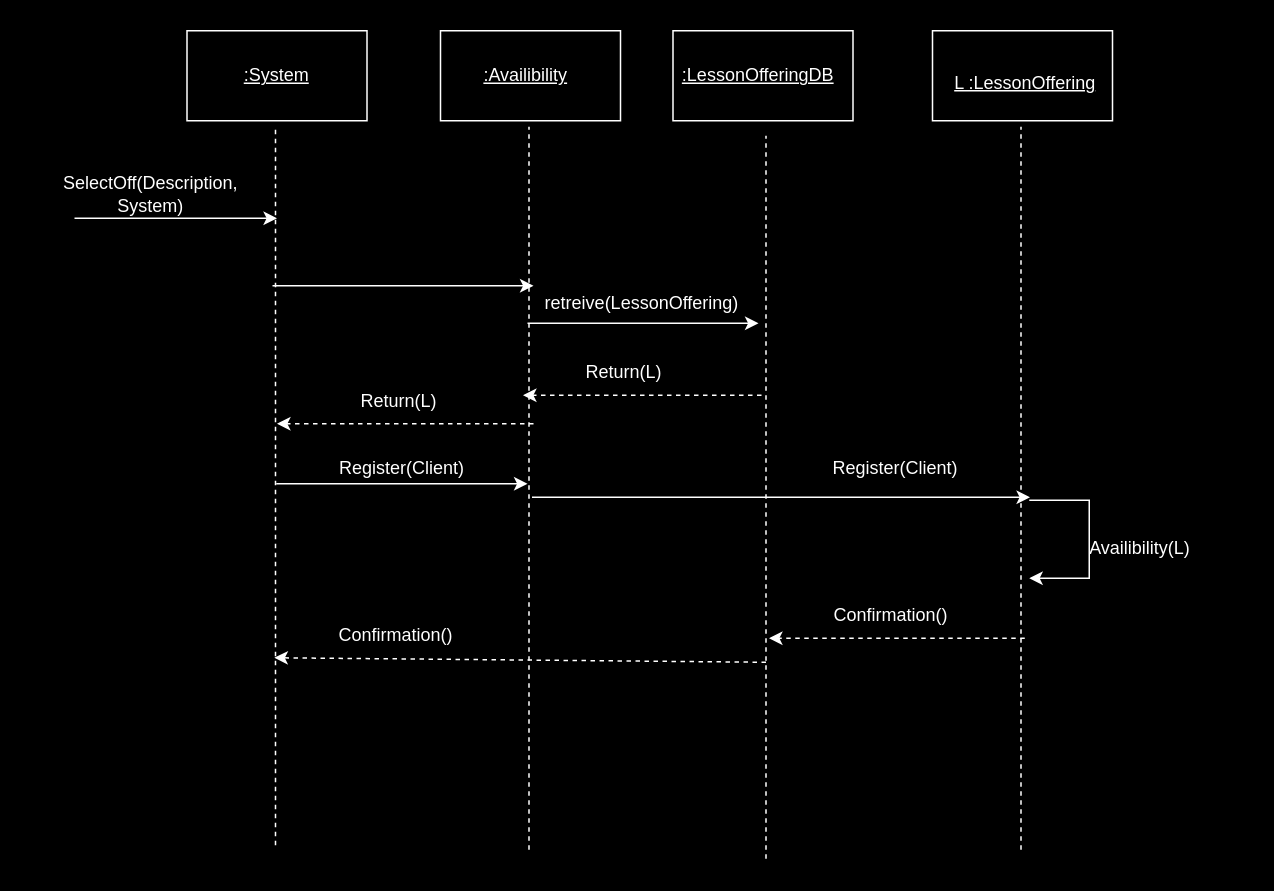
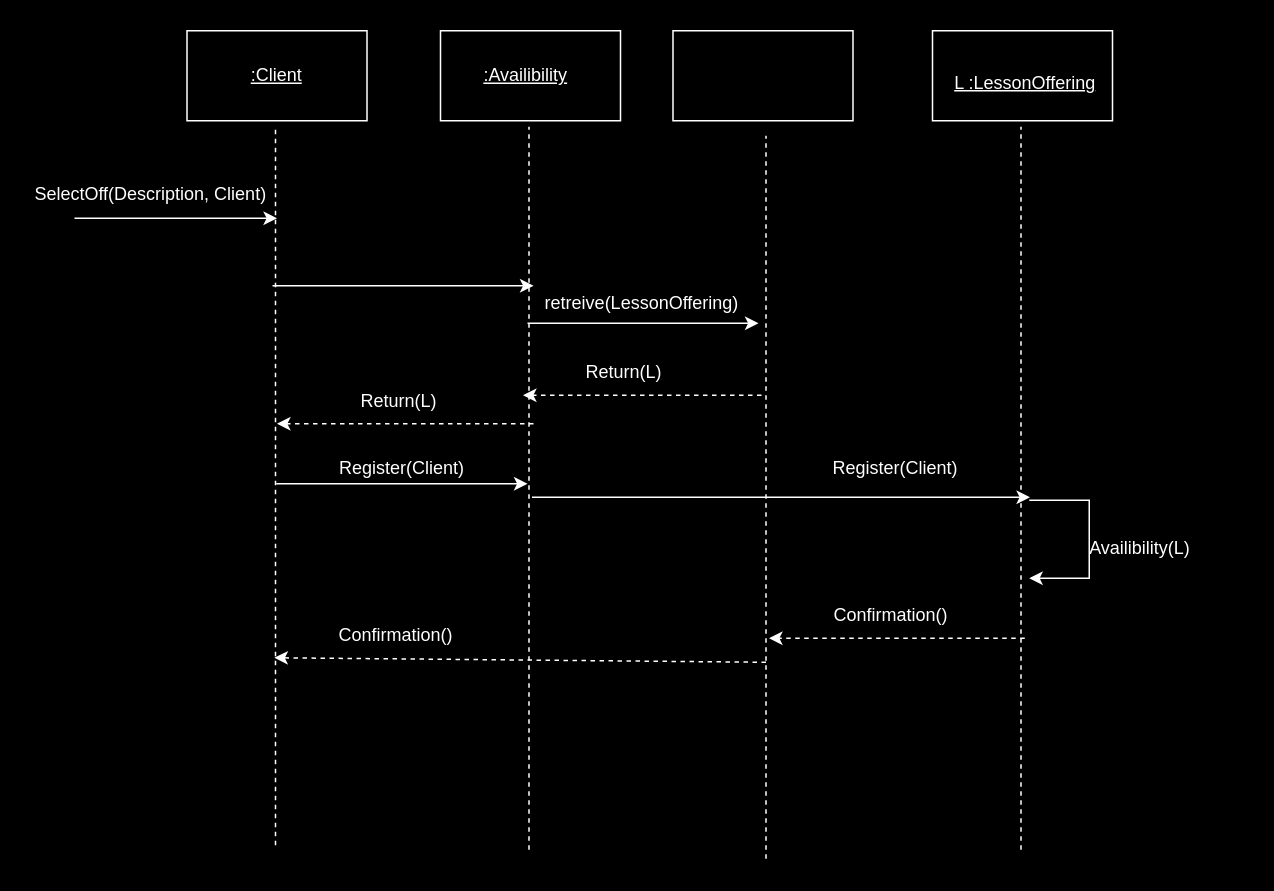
node ":System": label ":System" -> ":Client"
node ":LessonOfferingDB": removed
node "SelectOff(Description, System)": label "SelectOff(Description, System)" -> "SelectOff(Description, Client)"
node "Con": label "Con" -> "Client"
